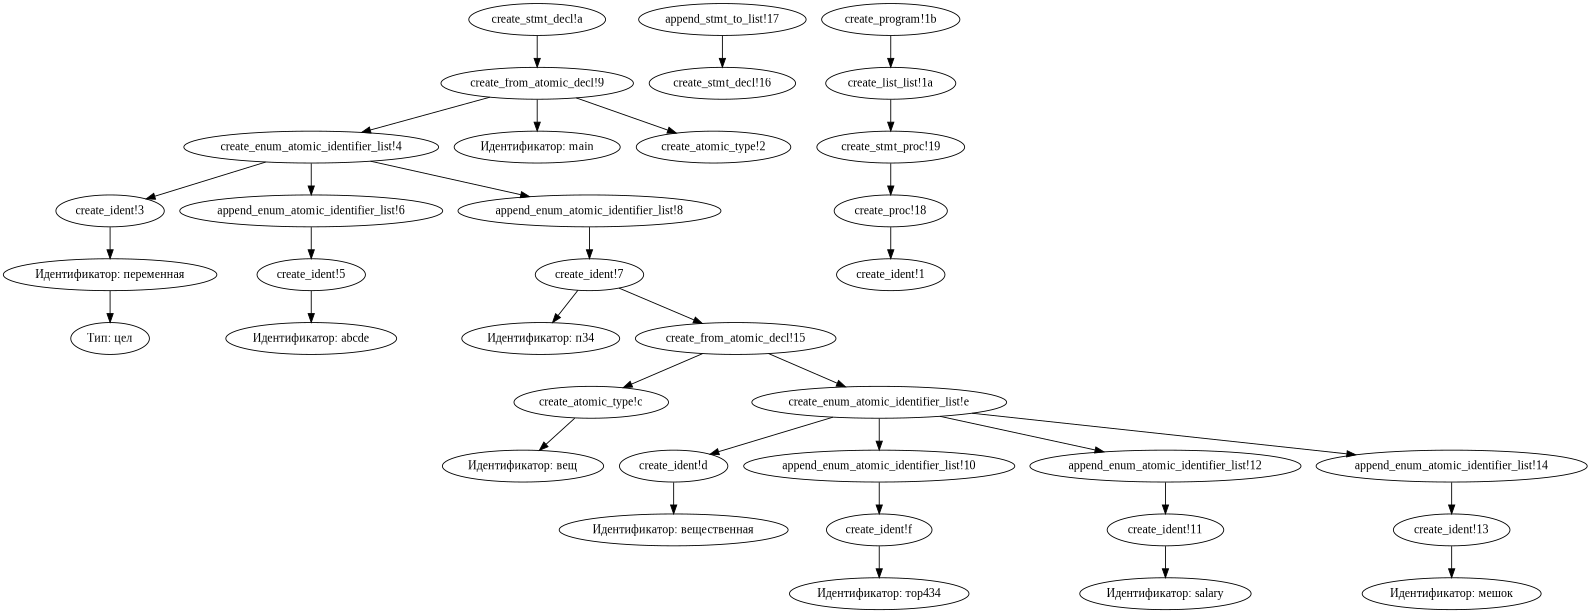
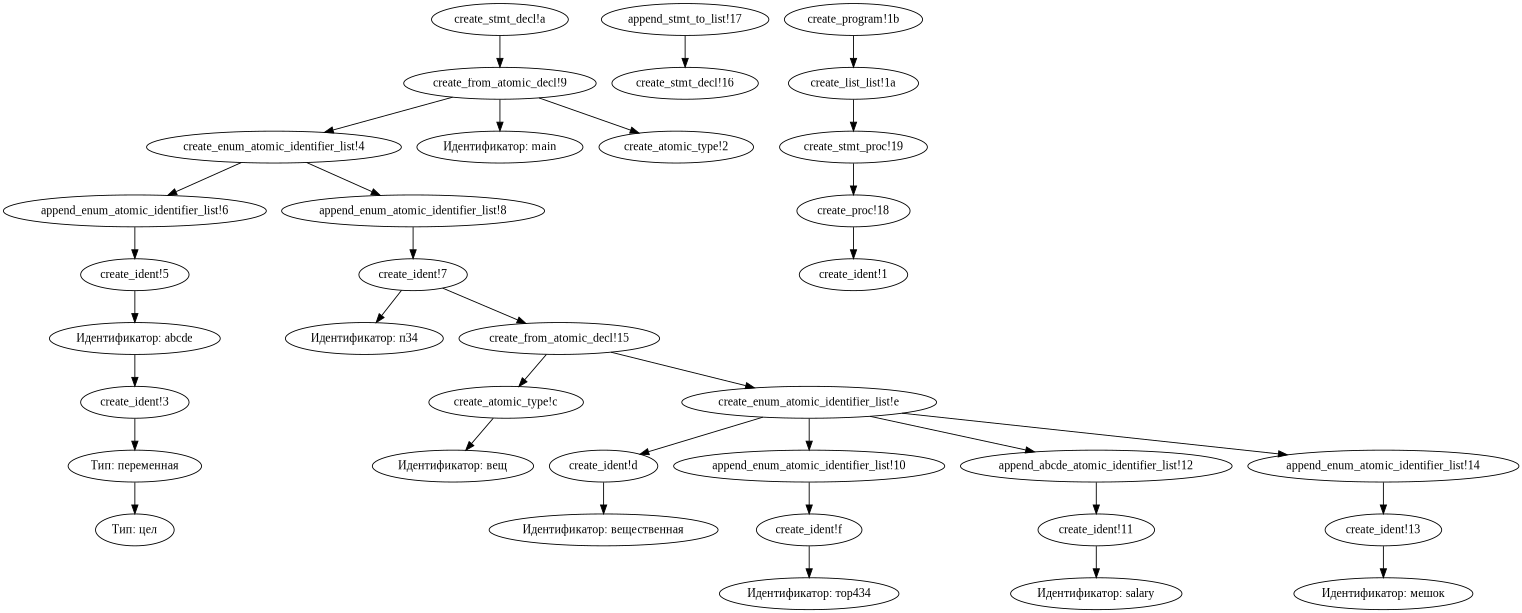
edge "create_enum_atomic_identifier_list!4" -> "create_ident!3": now "Идентификатор: abcde" -> "create_ident!3"
node "Идентификатор: переменная": label "Идентификатор: переменная" -> "Тип: переменная"
node "append_enum_atomic_identifier_list!12": label "append_enum_atomic_identifier_list!12" -> "append_abcde_atomic_identifier_list!12"
